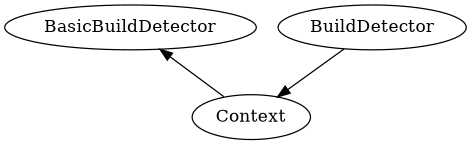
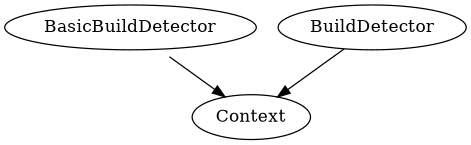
edge "Context" -> "BasicBuildDetector": reversed
